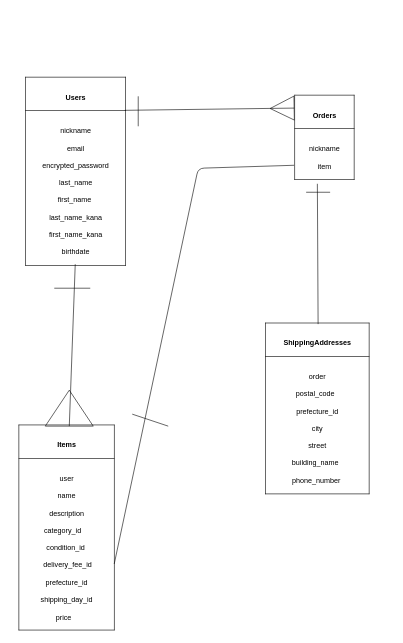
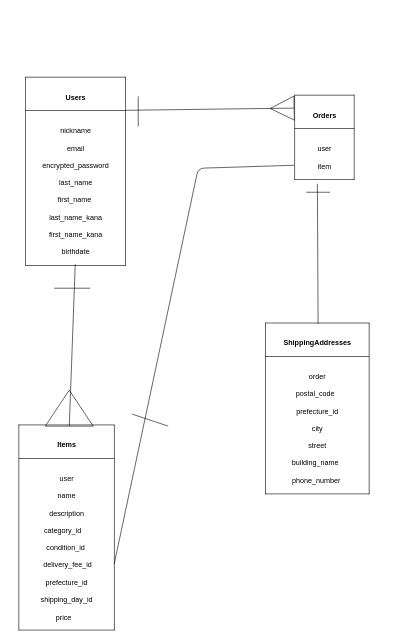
node "Orders nickname item": label "Orders nickname item" -> "Orders user item"
